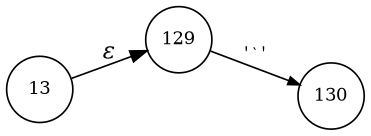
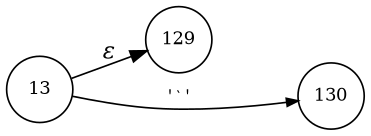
edge "129" -> "130": now "13" -> "130"
